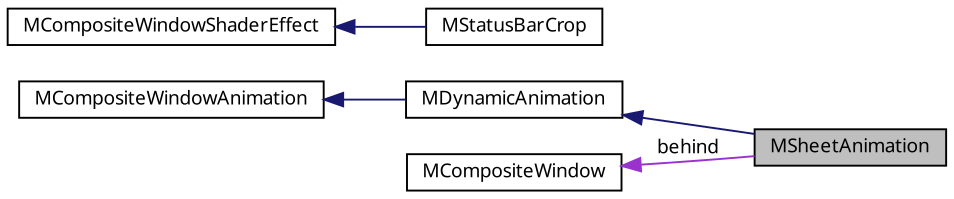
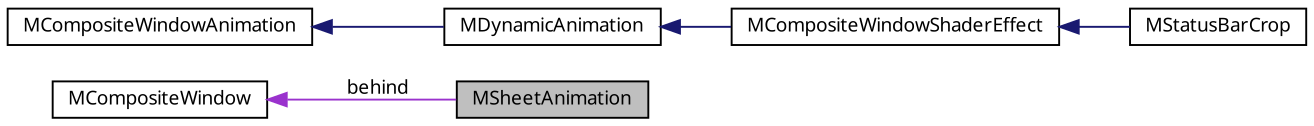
edge "MSheetAnimation" -> "MDynamicAnimation": now "MCompositeWindowShaderEffect" -> "MDynamicAnimation"
